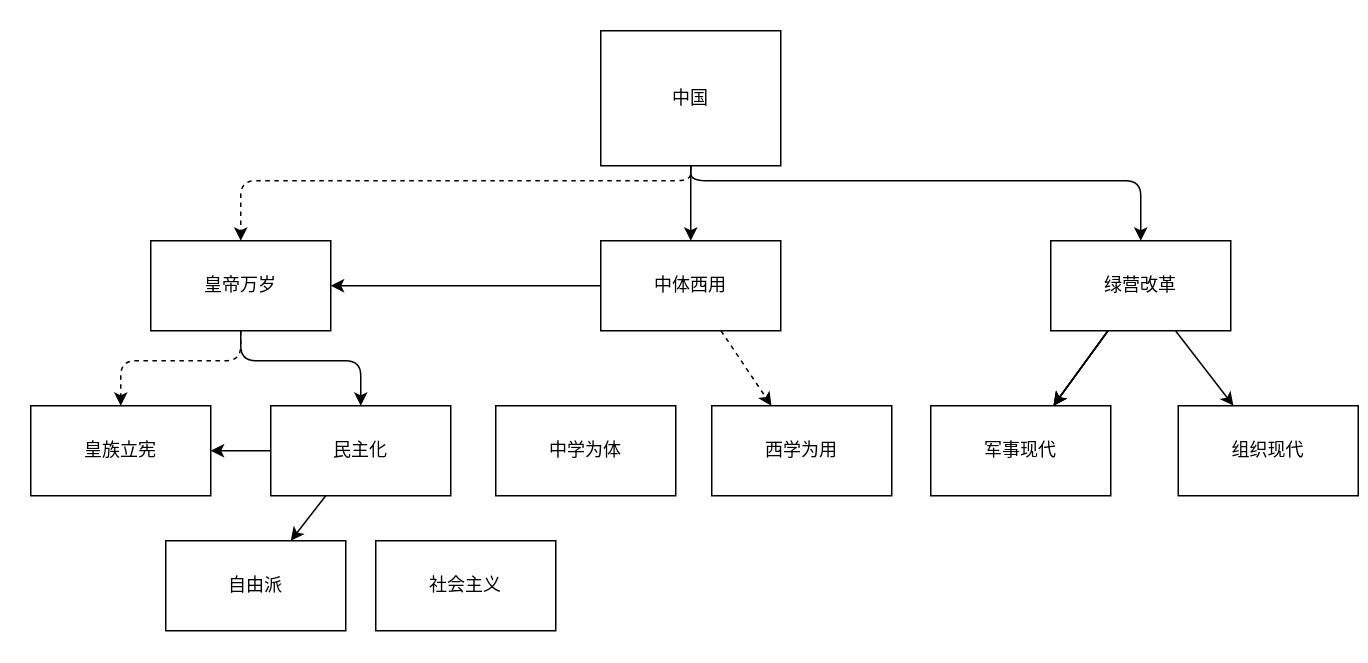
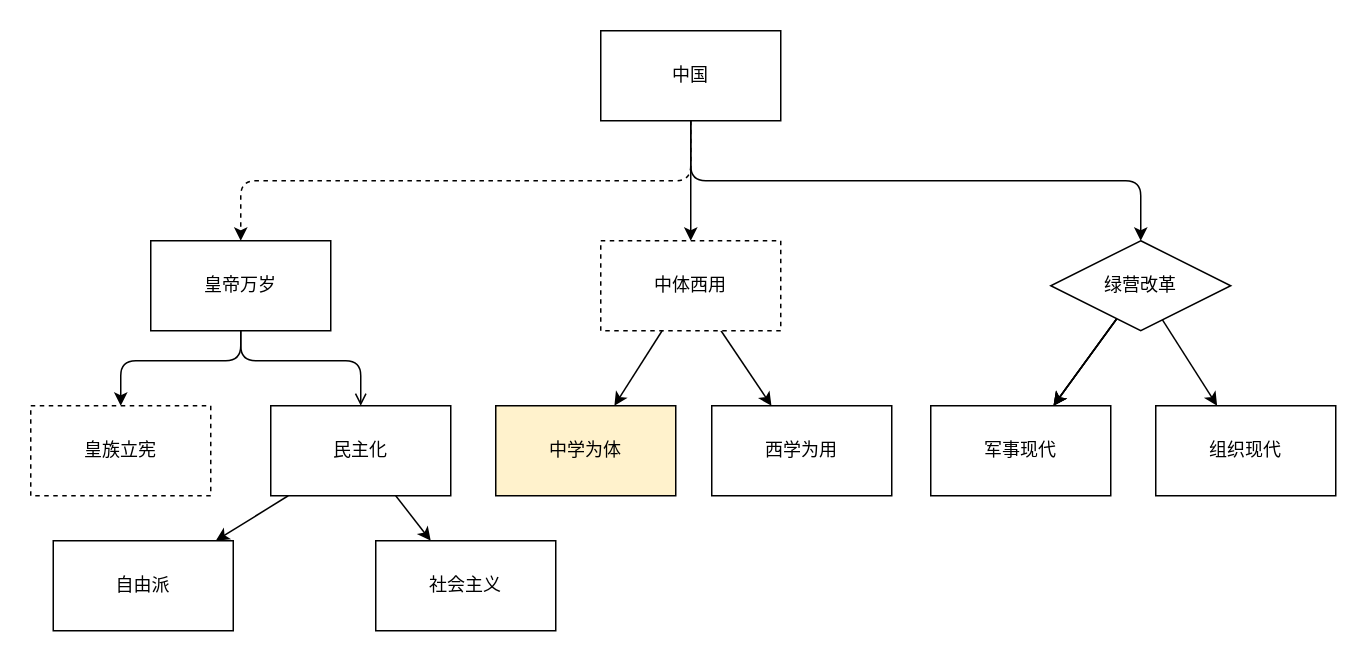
node "中国": size 180x135 -> 180x90
edge "中体西用" -> "皇帝万岁": now "中体西用" -> "中学为体"
node "中体西用": style solid -> dashed
node "绿营改革": shape rectangle -> diamond
edge "皇帝万岁" -> "皇族立宪": style dashed -> solid
edge "中体西用" -> "西学为用": style dashed -> solid
edge "皇帝万岁" -> "民主化": arrowhead classic -> open
node "皇族立宪": style solid -> dashed
edge "民主化" -> "皇族立宪": now "民主化" -> "社会主义"
node "中学为体": fillcolor #ffffff -> #fff2cc
node "组织现代": moved (1268, 451) -> (1246, 451)
node "自由派": moved (256, 586) -> (143, 586)
